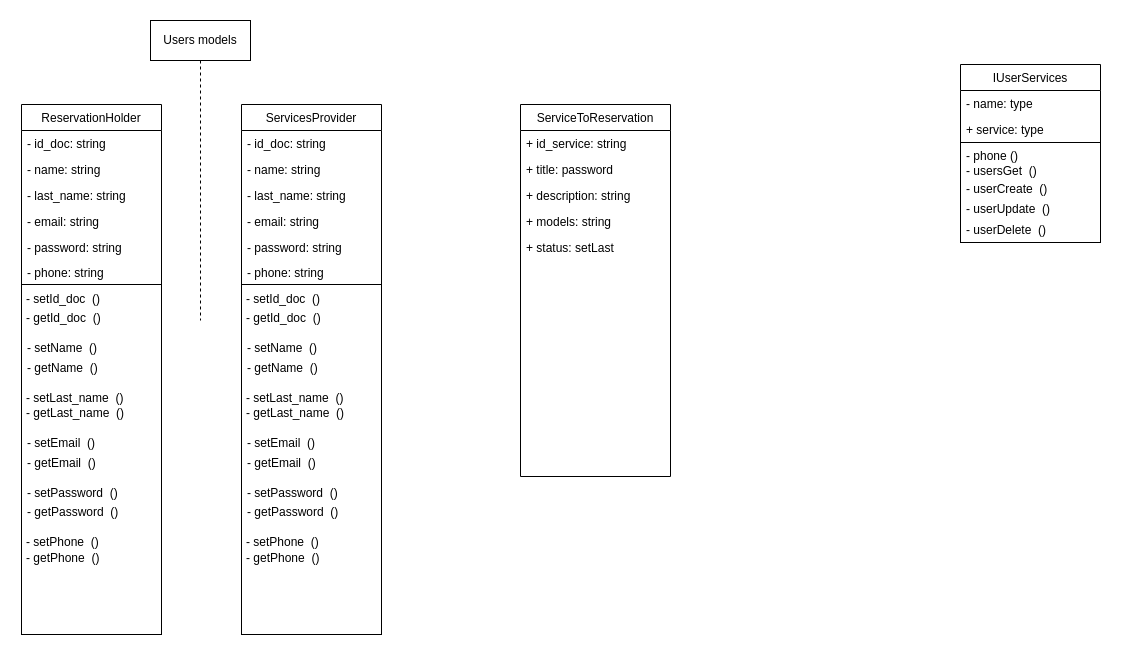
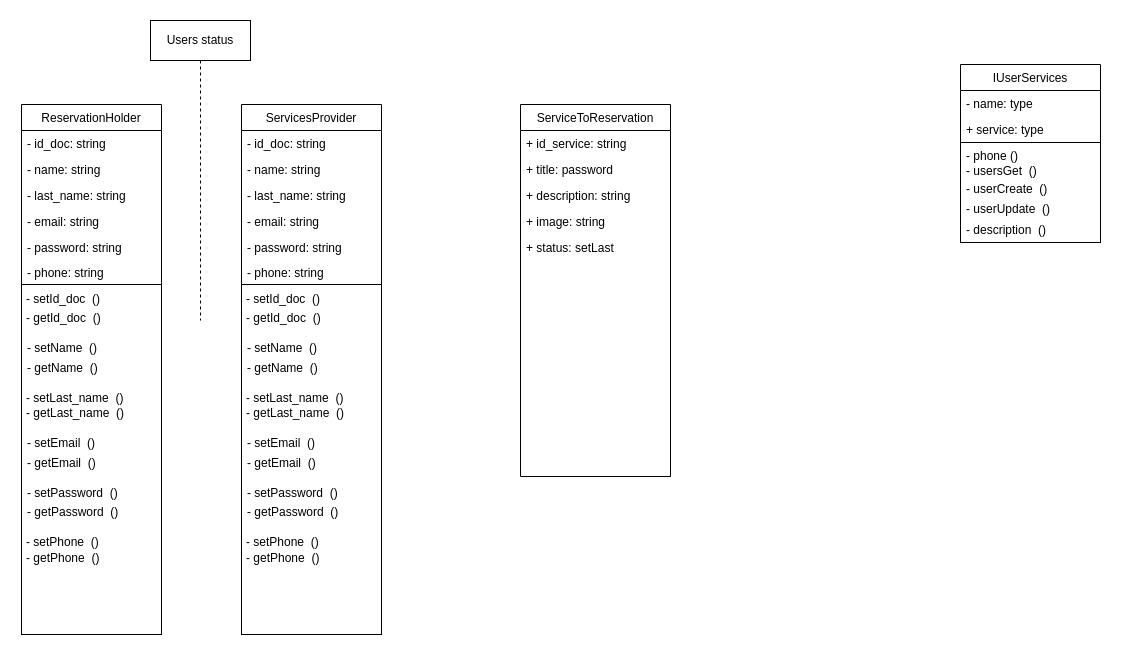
node "Users models": label "Users models" -> "Users status"
node "+ models: string": label "+ models: string" -> "+ image: string"
node "- userDelete ()": label "- userDelete ()" -> "- description ()"
